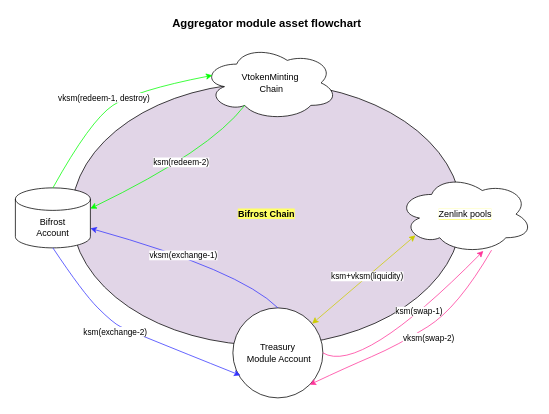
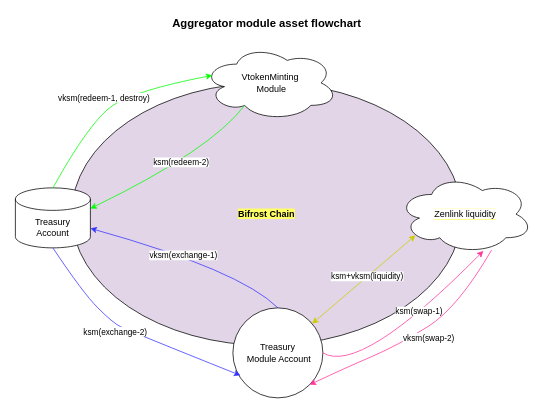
node "VtokenMinting Chain": label "VtokenMinting Chain" -> "VtokenMinting Module"
node "Zenlink pools": label "Zenlink pools" -> "Zenlink liquidity"
node "Bifrost Account": label "Bifrost Account" -> "Treasury Account"
